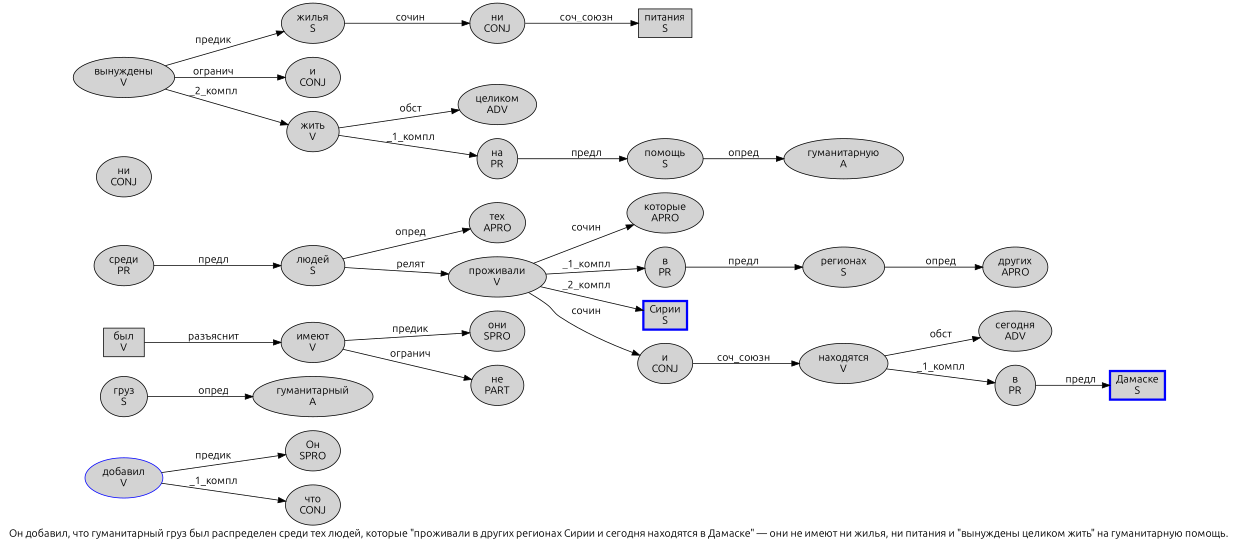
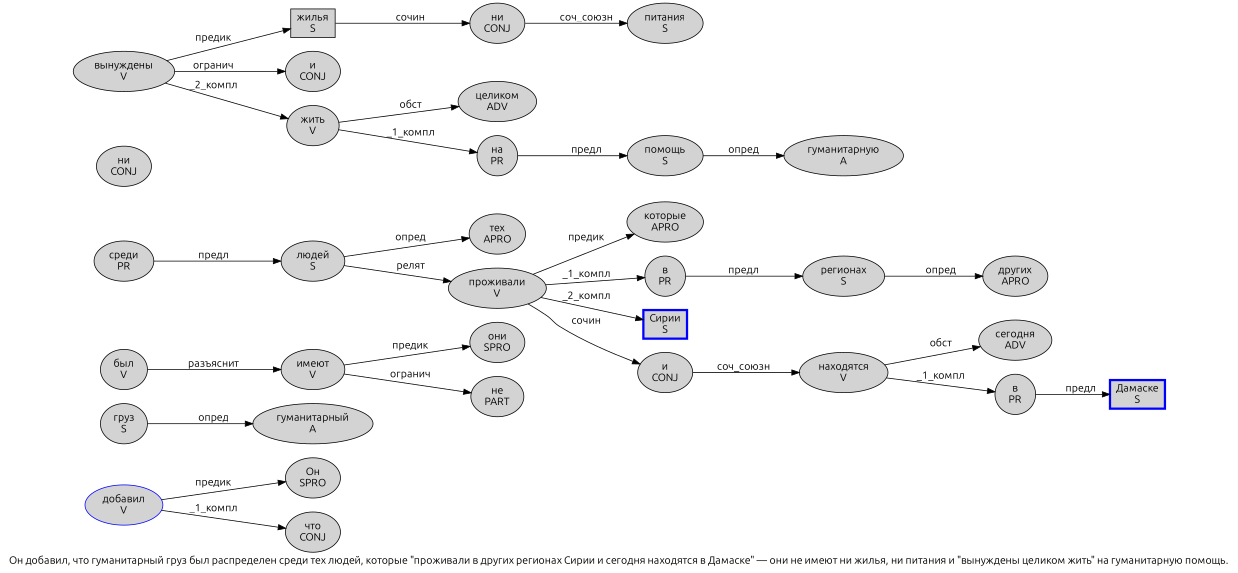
node "жилья S": shape ellipse -> box
node "питания S": shape box -> ellipse
edge "проживали V" -> "которые APRO": label "сочин" -> "предик"
node "был V": shape box -> ellipse
